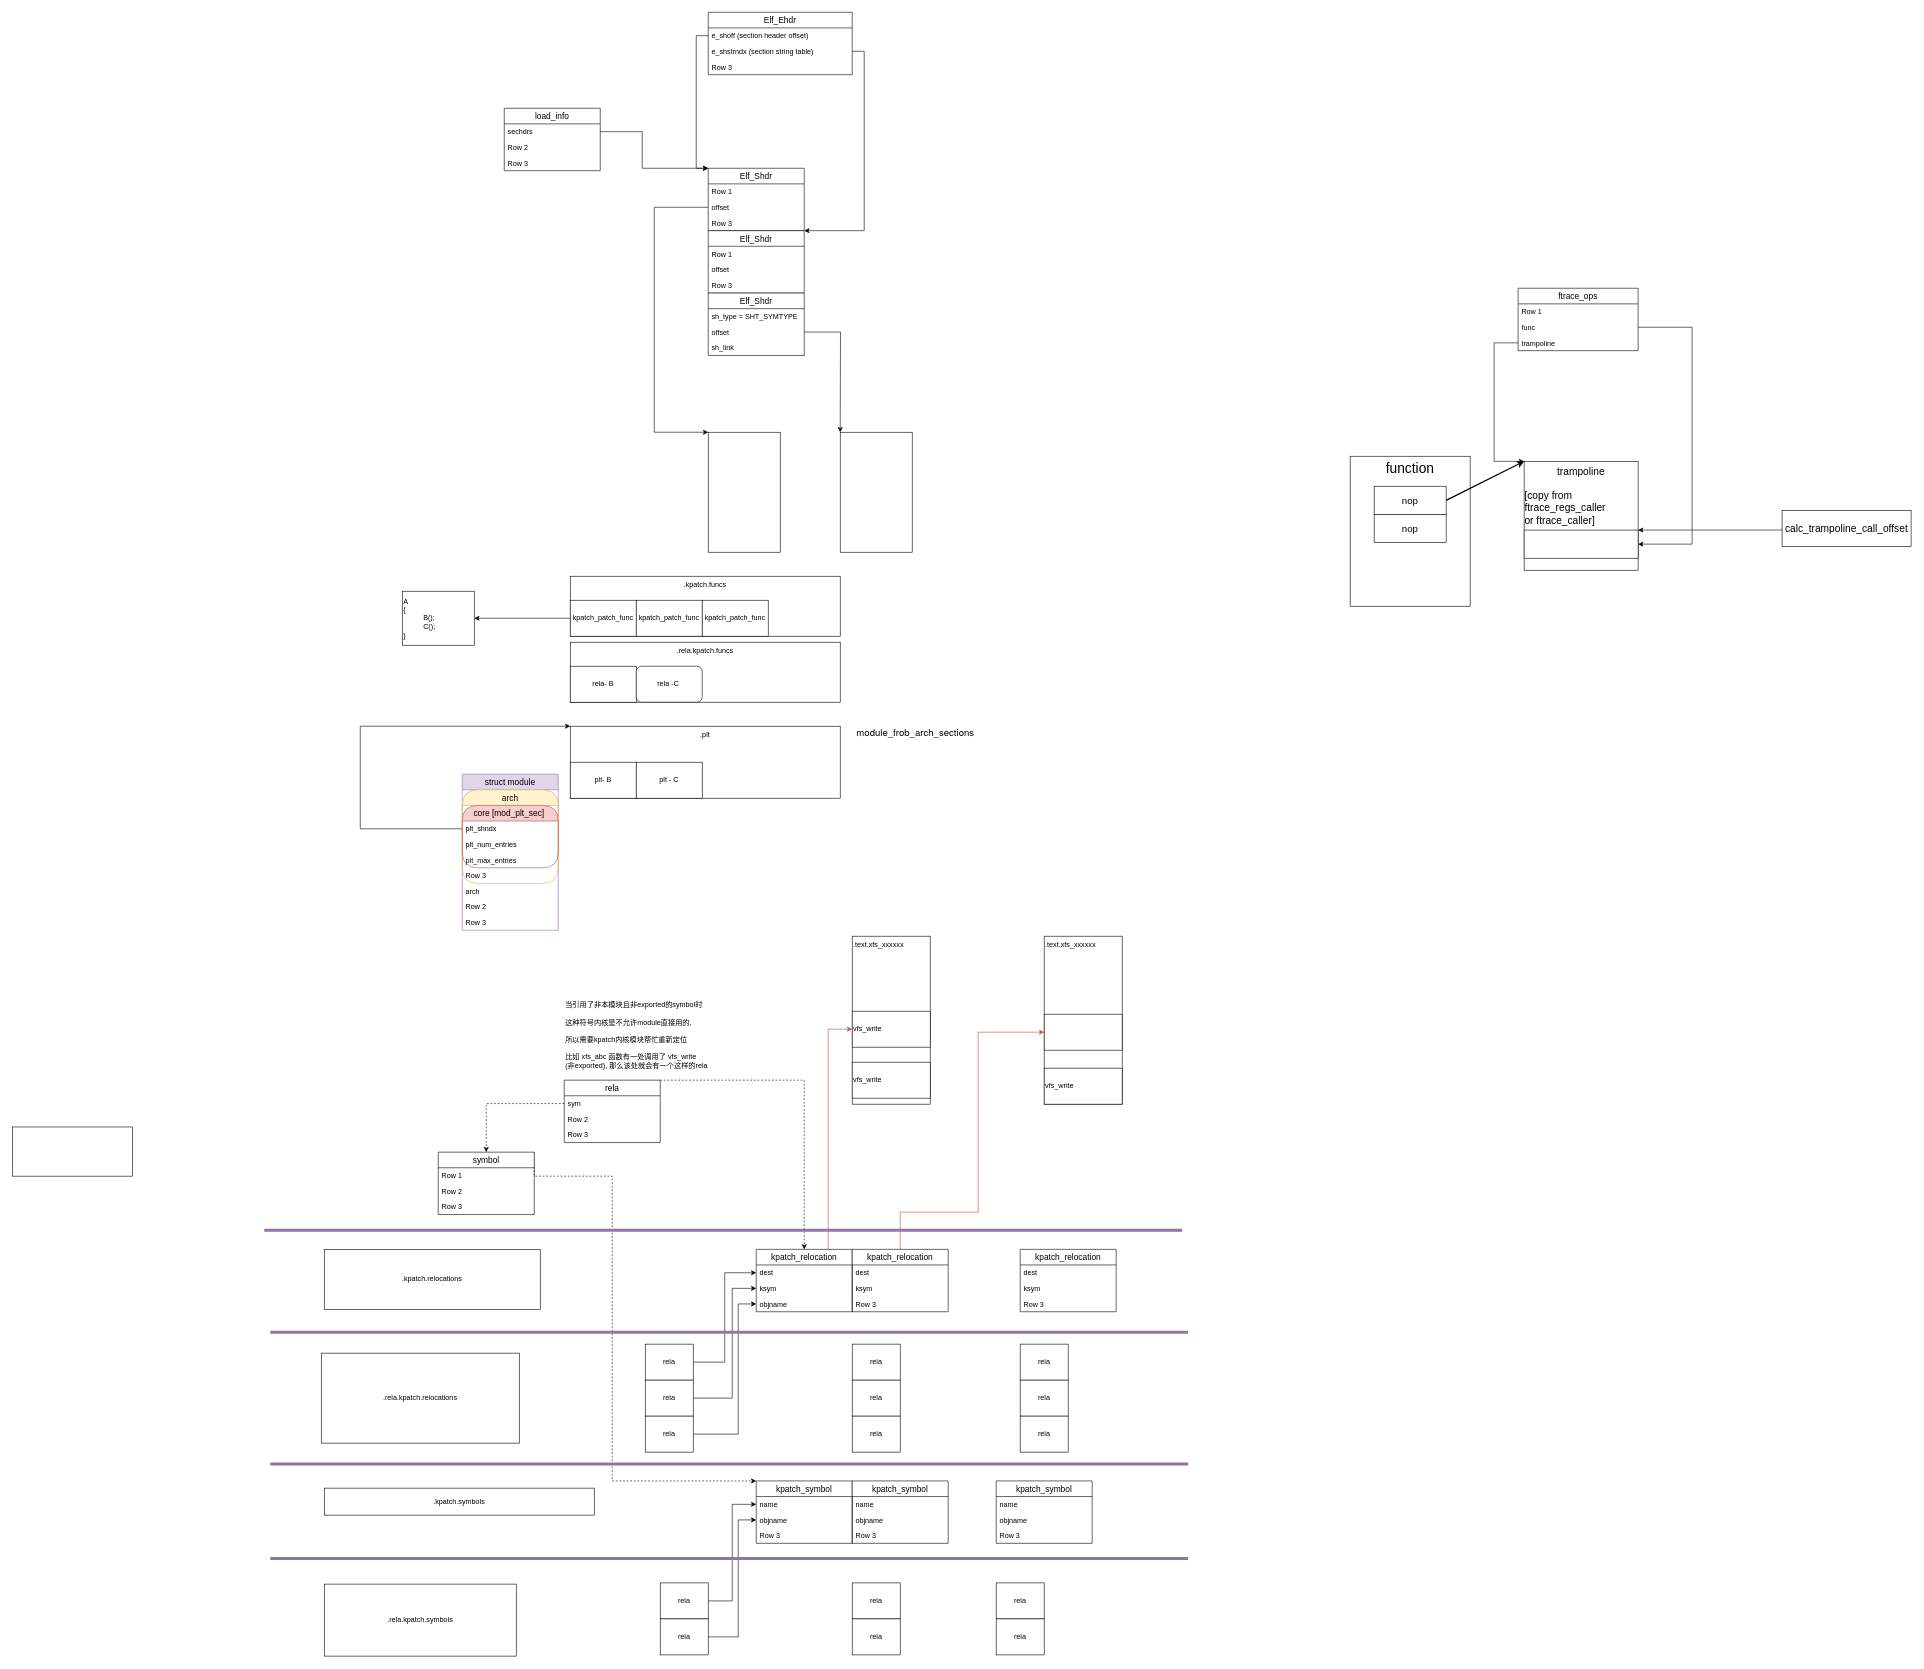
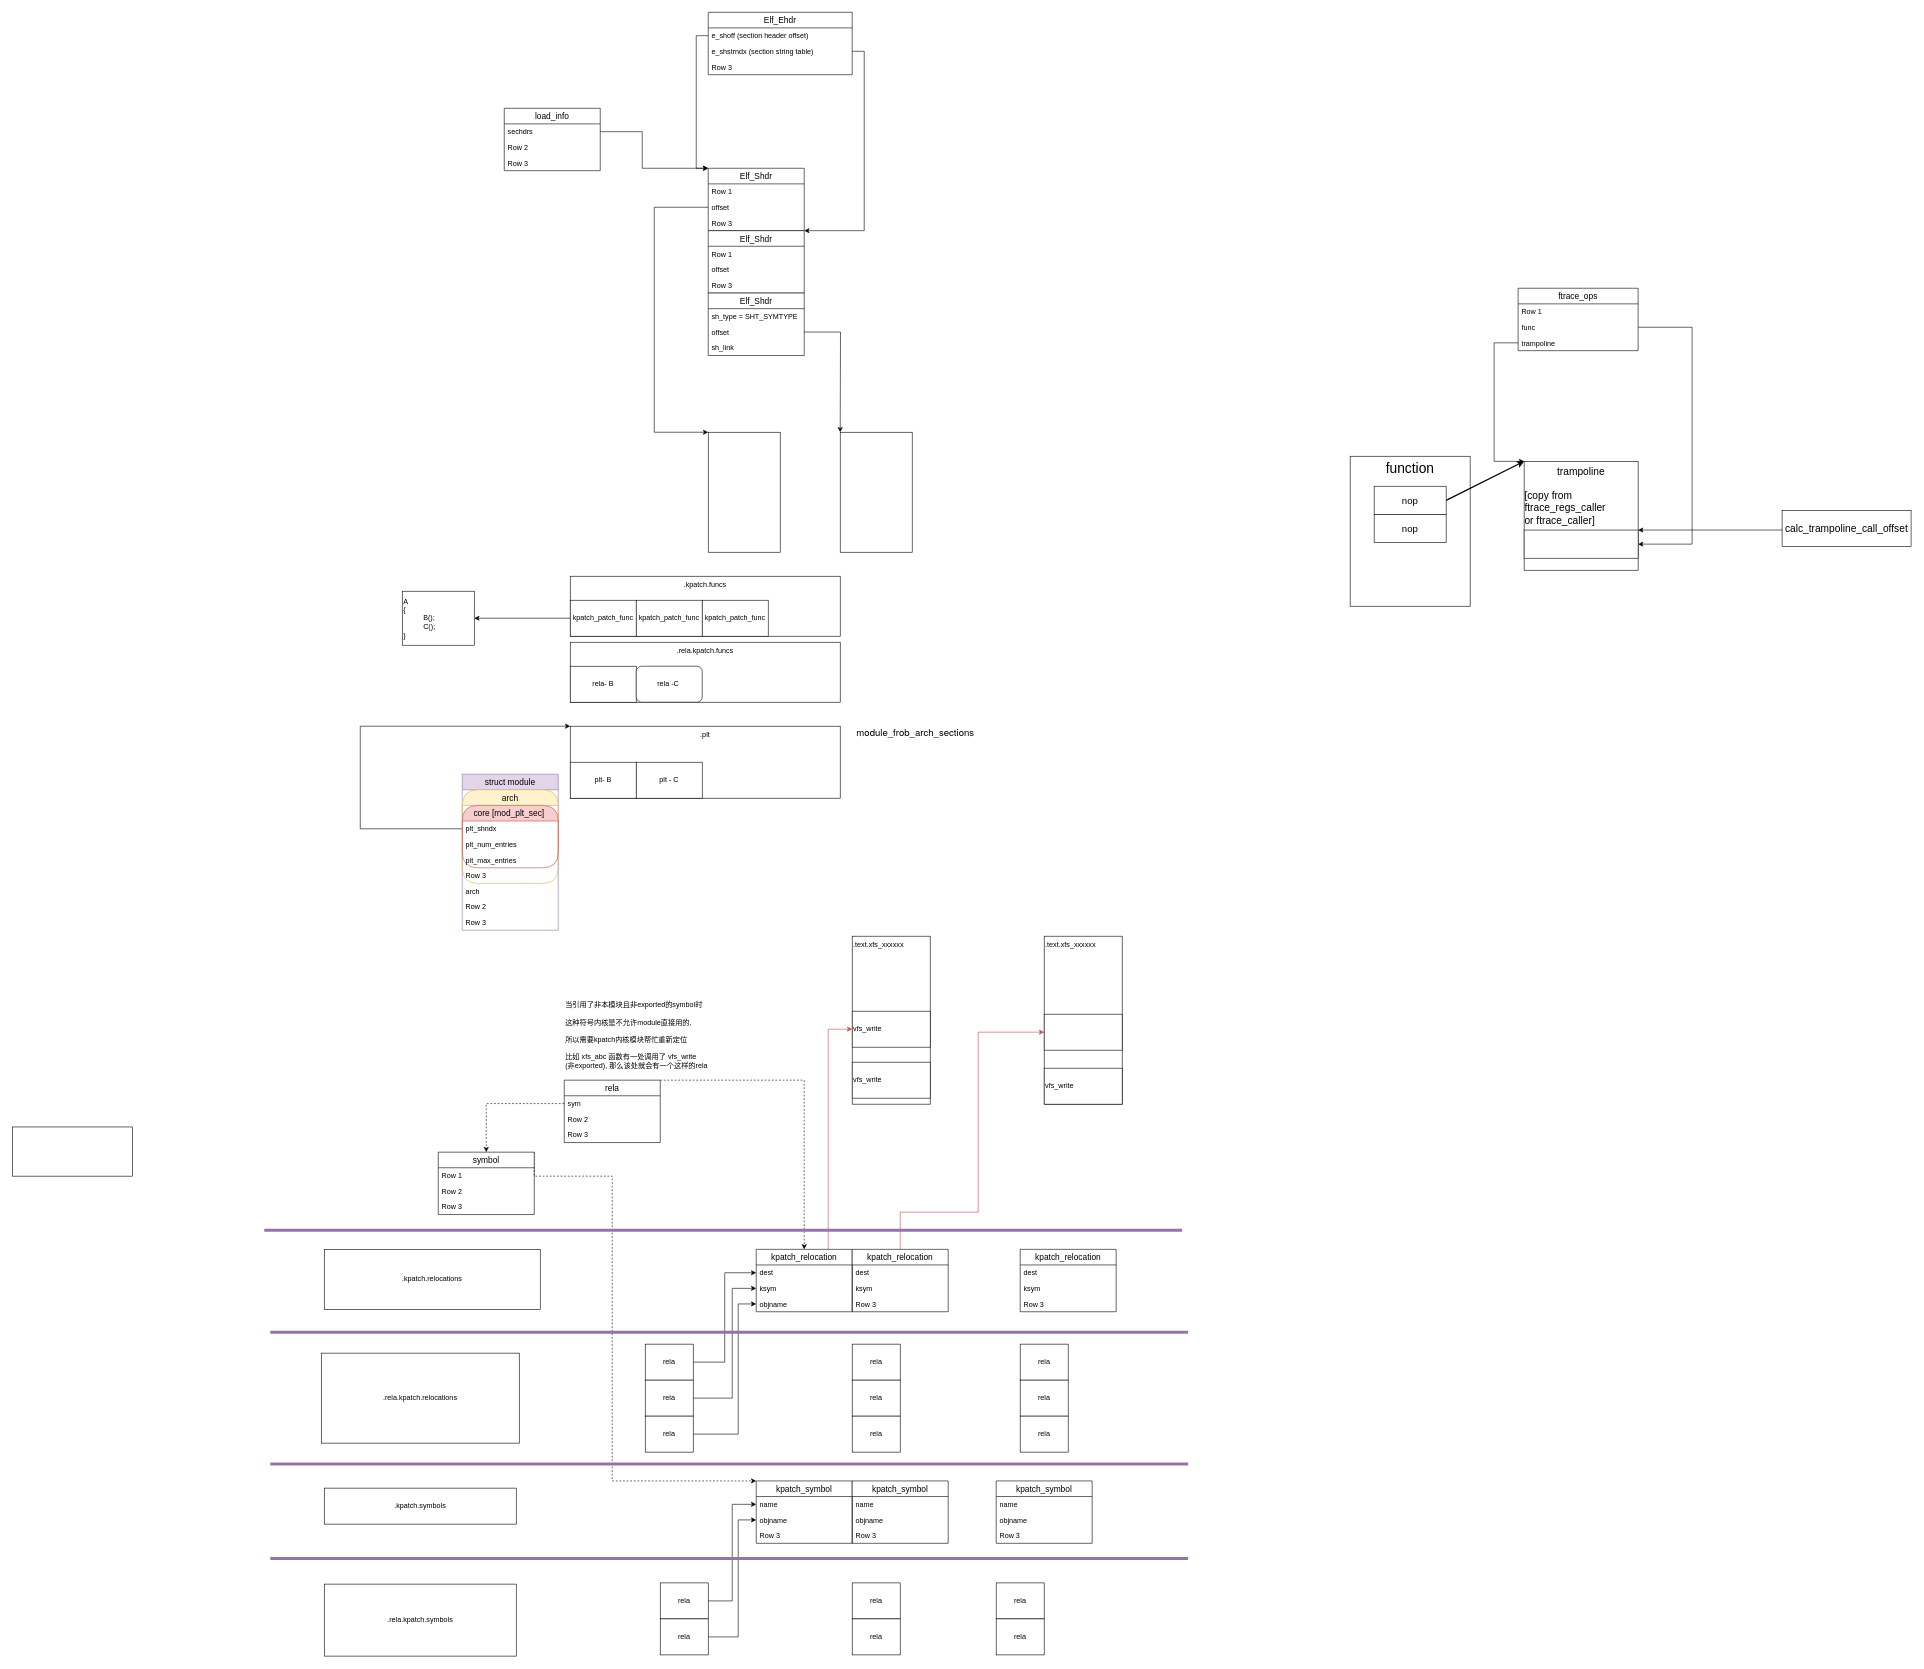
node ".kpatch.symbols": size 270x27 -> 192x36
